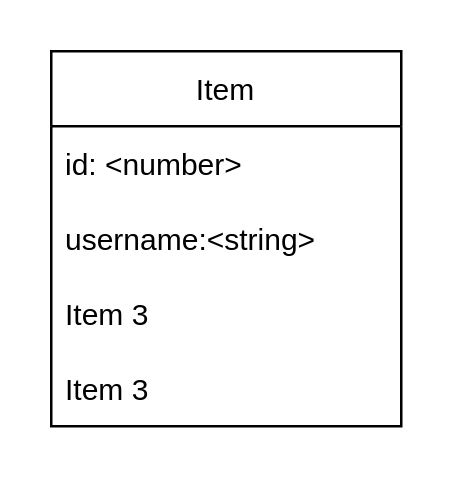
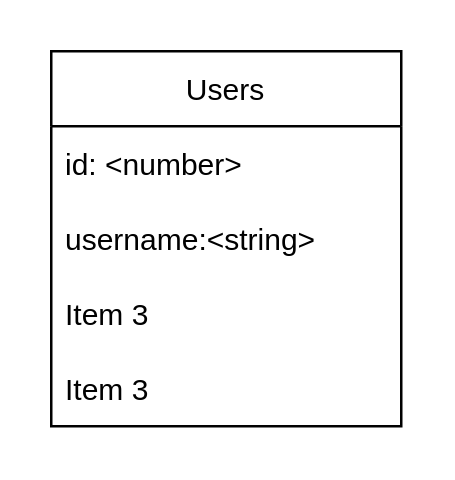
node "Item": label "Item" -> "Users"
